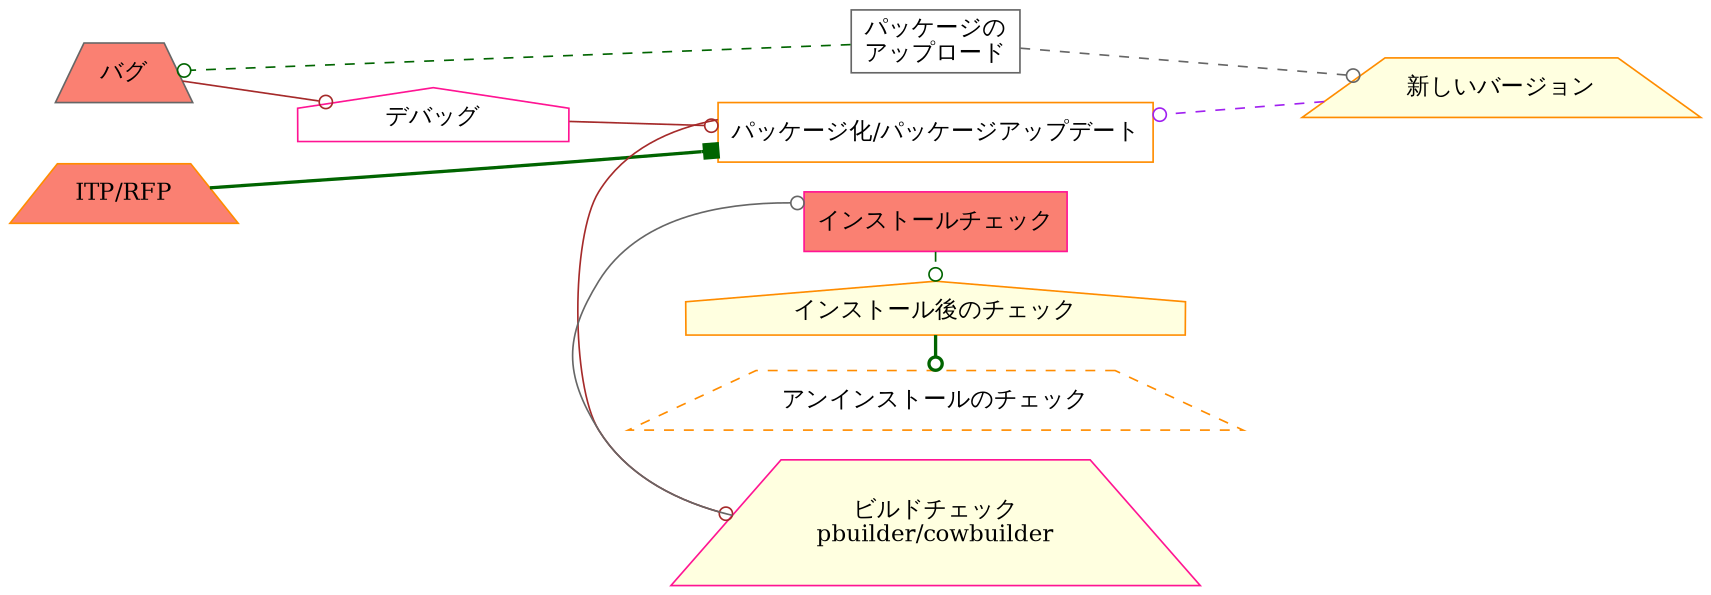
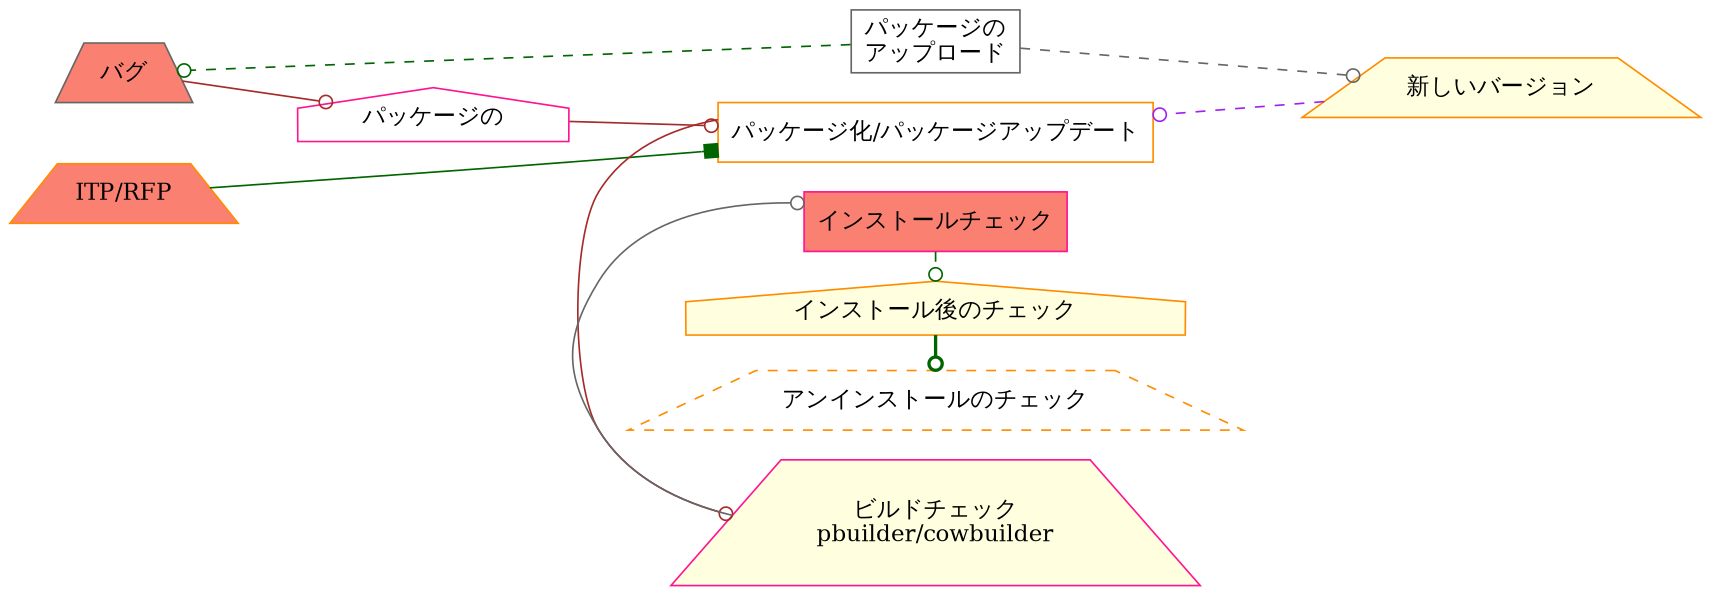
node "デバッグ": label "デバッグ" -> "パッケージの"
edge "ITP/RFP" -> "パッケージ化/パッケージアップデート": style bold -> solid
